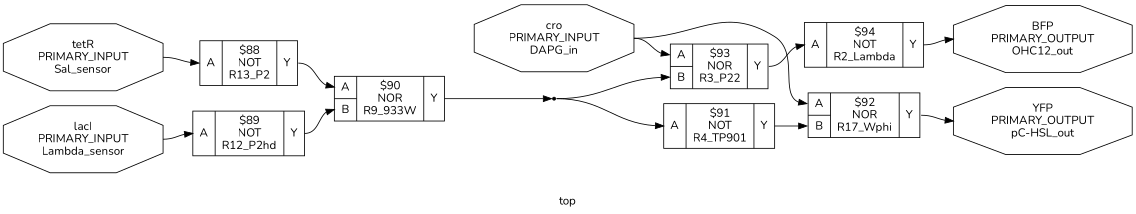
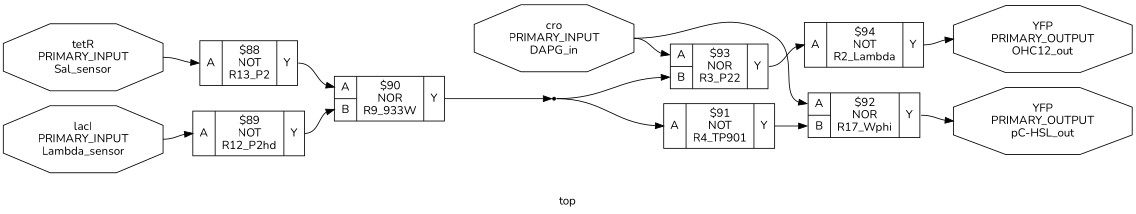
node "BFP PRIMARY_OUTPUT OHC12_out": label "BFP PRIMARY_OUTPUT OHC12_out" -> "YFP PRIMARY_OUTPUT OHC12_out"
